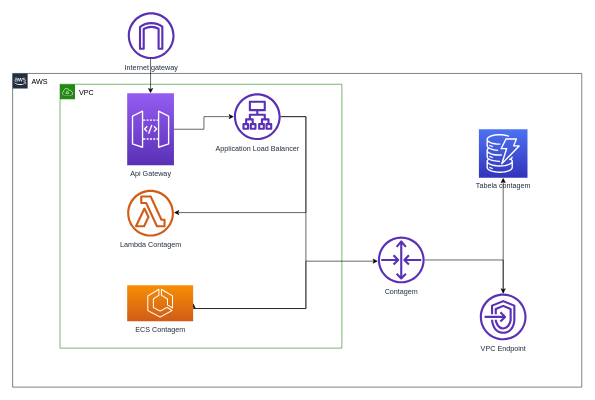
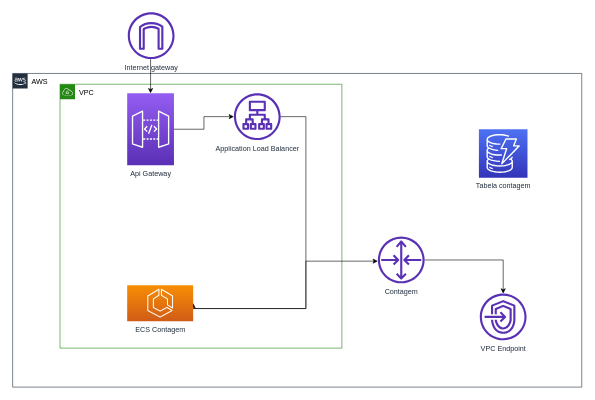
edge "VPC Endpoint" -> "Tabela contagem": removed
node "Lambda Contagem": removed
edge "Application Load Balancer" -> "Lambda Contagem": removed
